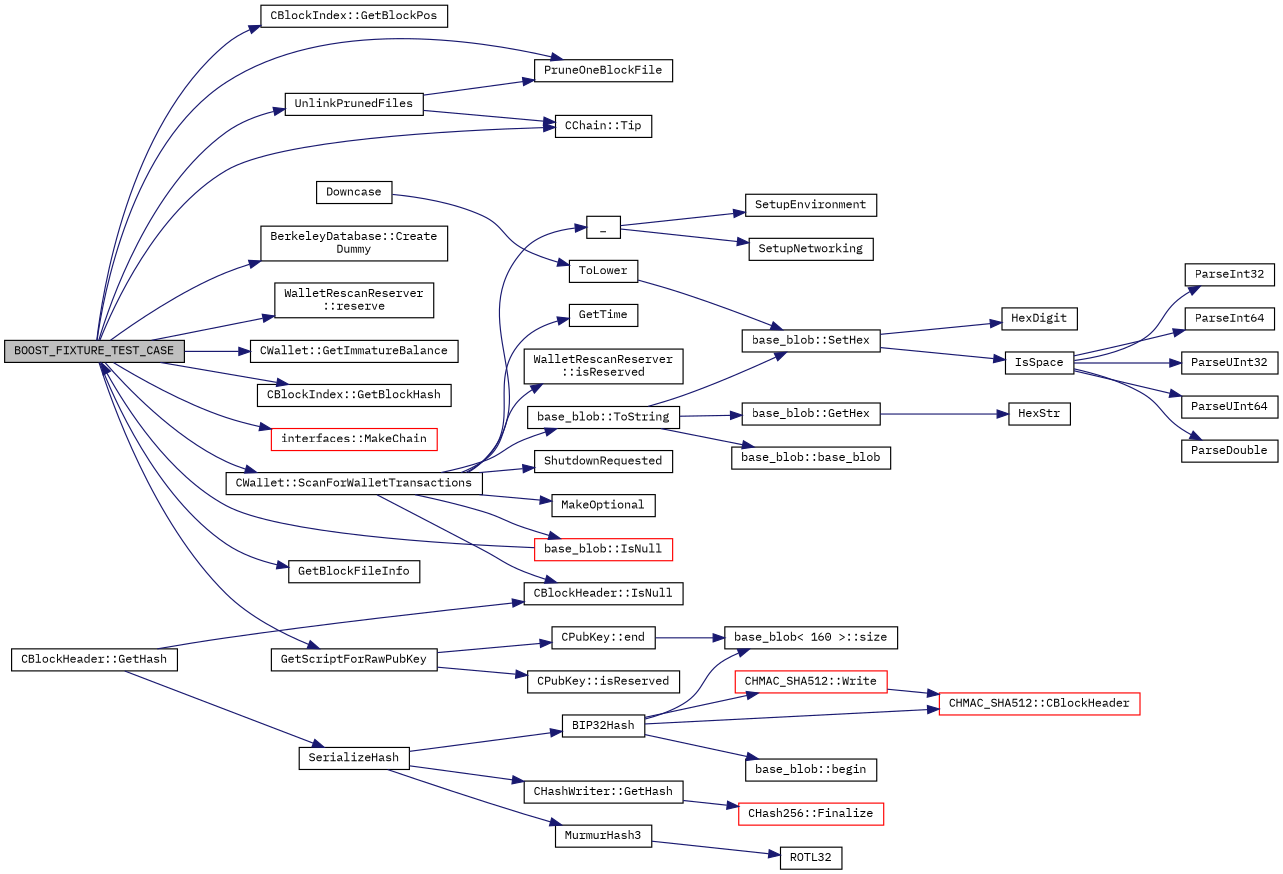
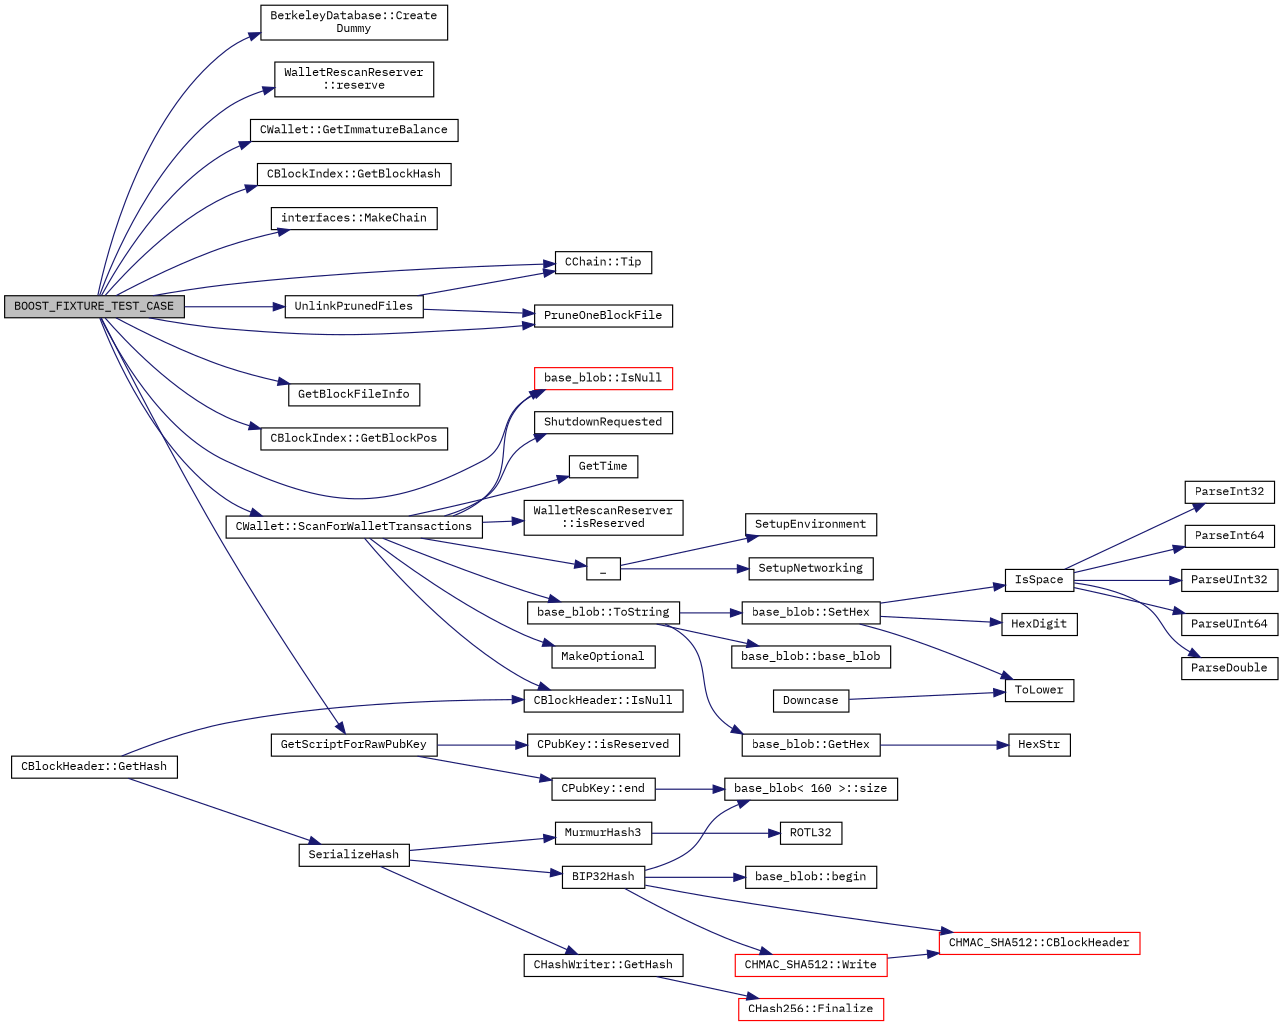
edge "ToLower" -> "base_blob::SetHex": reversed
node "interfaces::MakeChain": color red -> black
edge "base_blob::IsNull" -> "BOOST_FIXTURE_TEST_CASE": reversed
